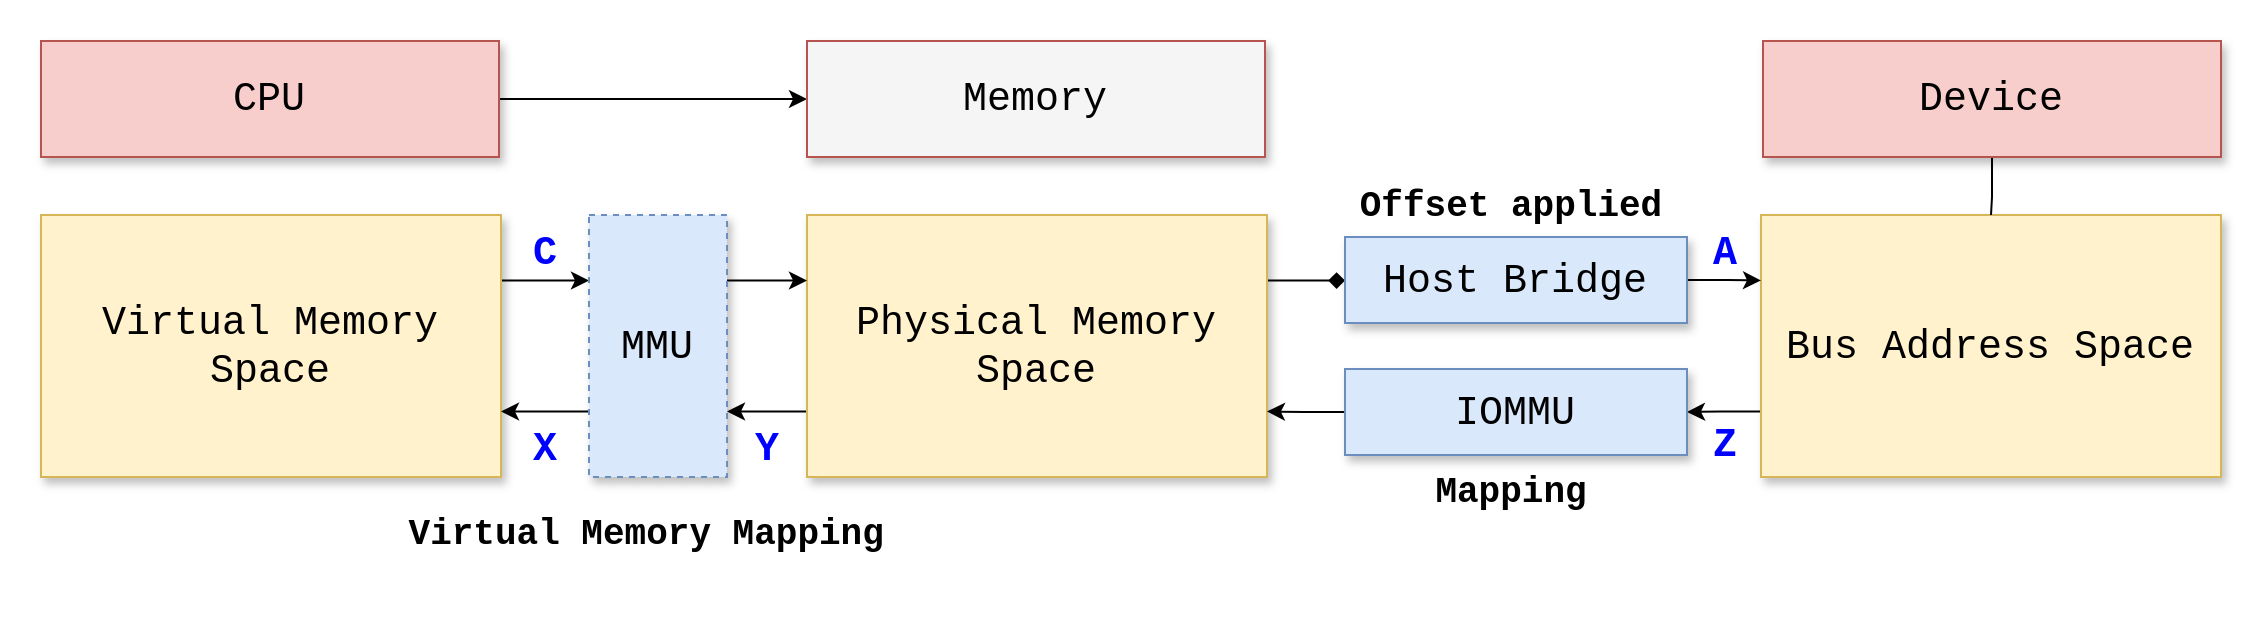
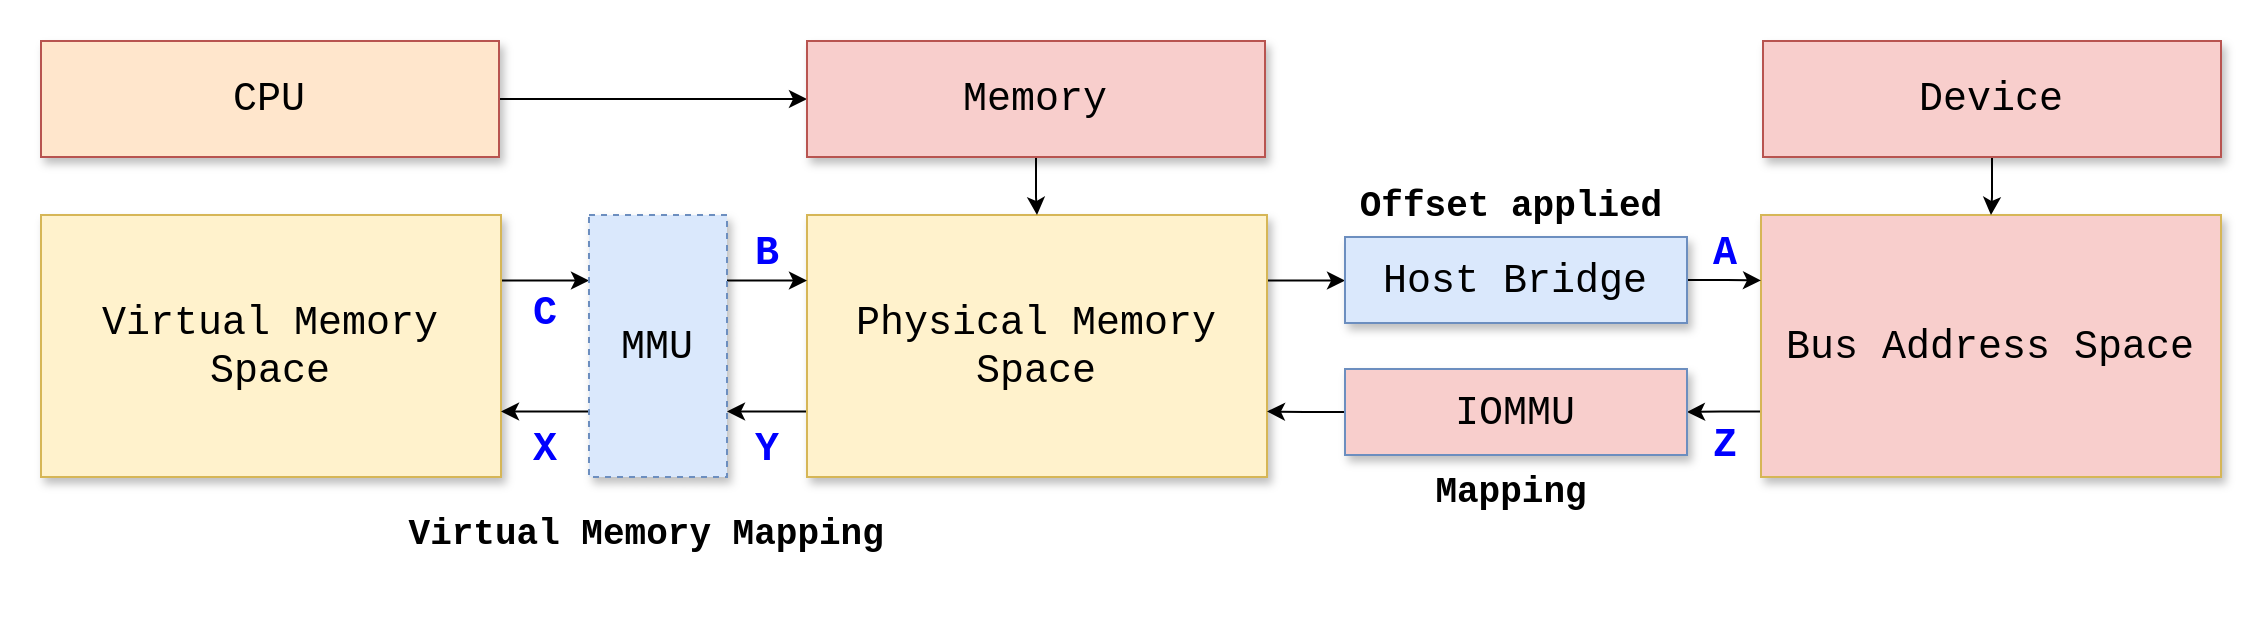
node "CPU": fillcolor #f8cecc -> #ffe6cc
node "Memory": fillcolor #f5f5f5 -> #f8cecc
edge "Memory" -> "Physical Memory Space": added
edge "Device" -- "Bus Address Space": arrowhead none -> classic
node "C": moved (546, 252) -> (546, 312)
node "B": added
edge "Physical Memory Space" -> "Host Bridge": arrowhead diamond -> classic
node "Bus Address Space": fillcolor #fff2cc -> #f8cecc
node "IOMMU": fillcolor #dae8fc -> #f8cecc
